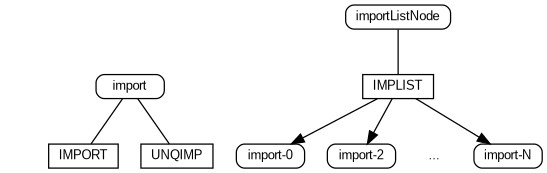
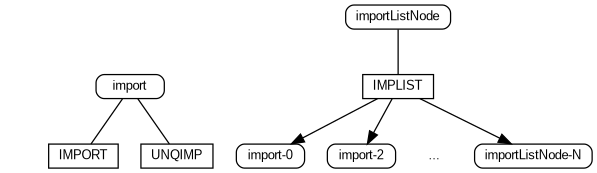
node "import-N": label "import-N" -> "importListNode-N"
